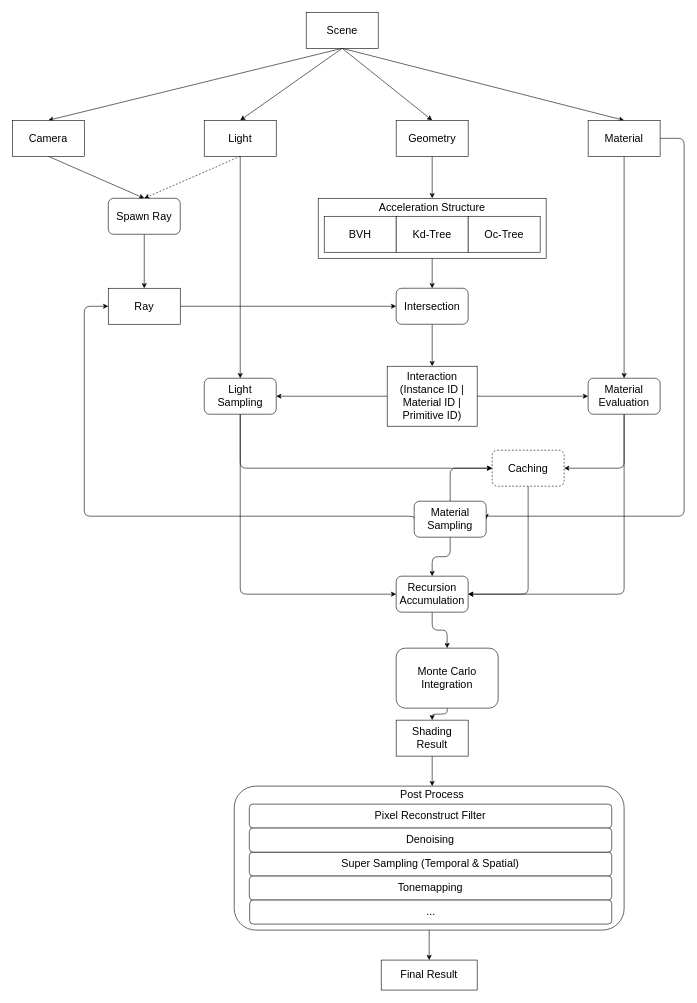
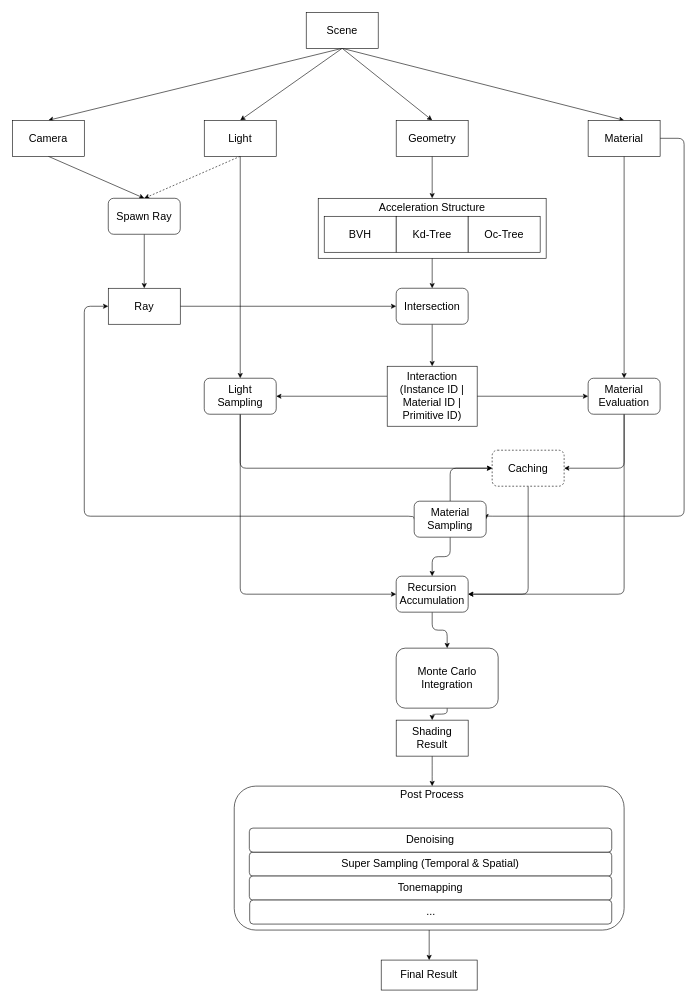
node "Pixel Reconstruct Filter": removed
